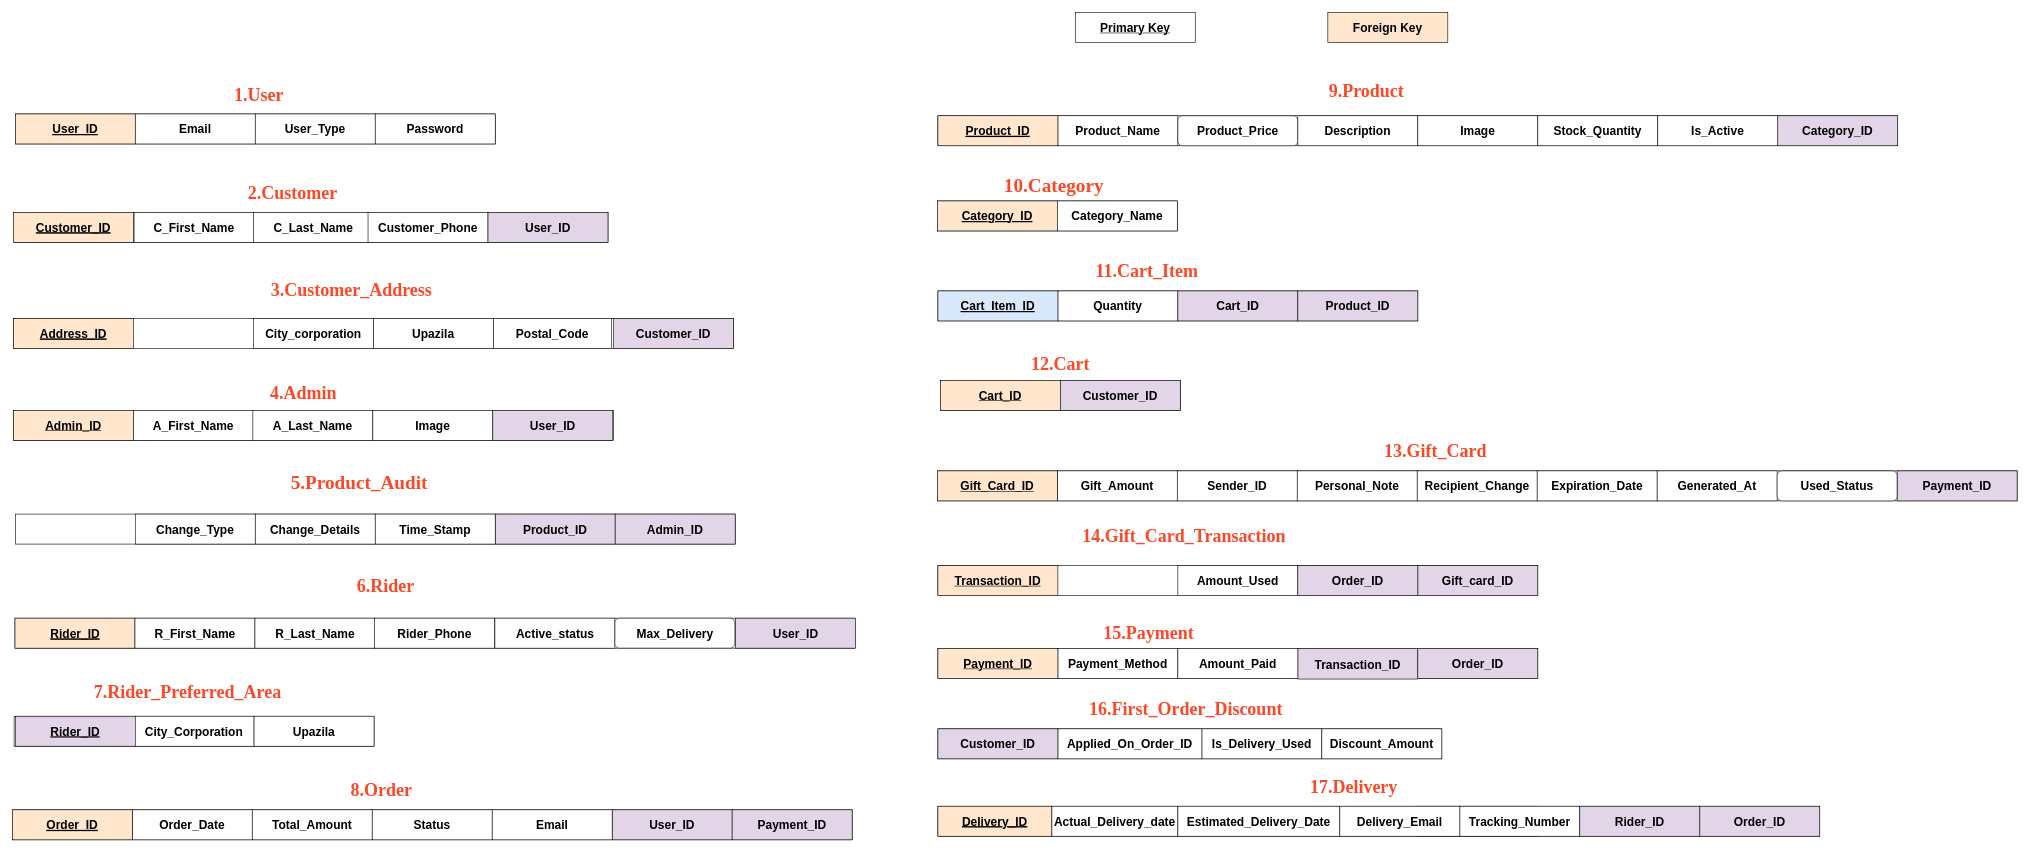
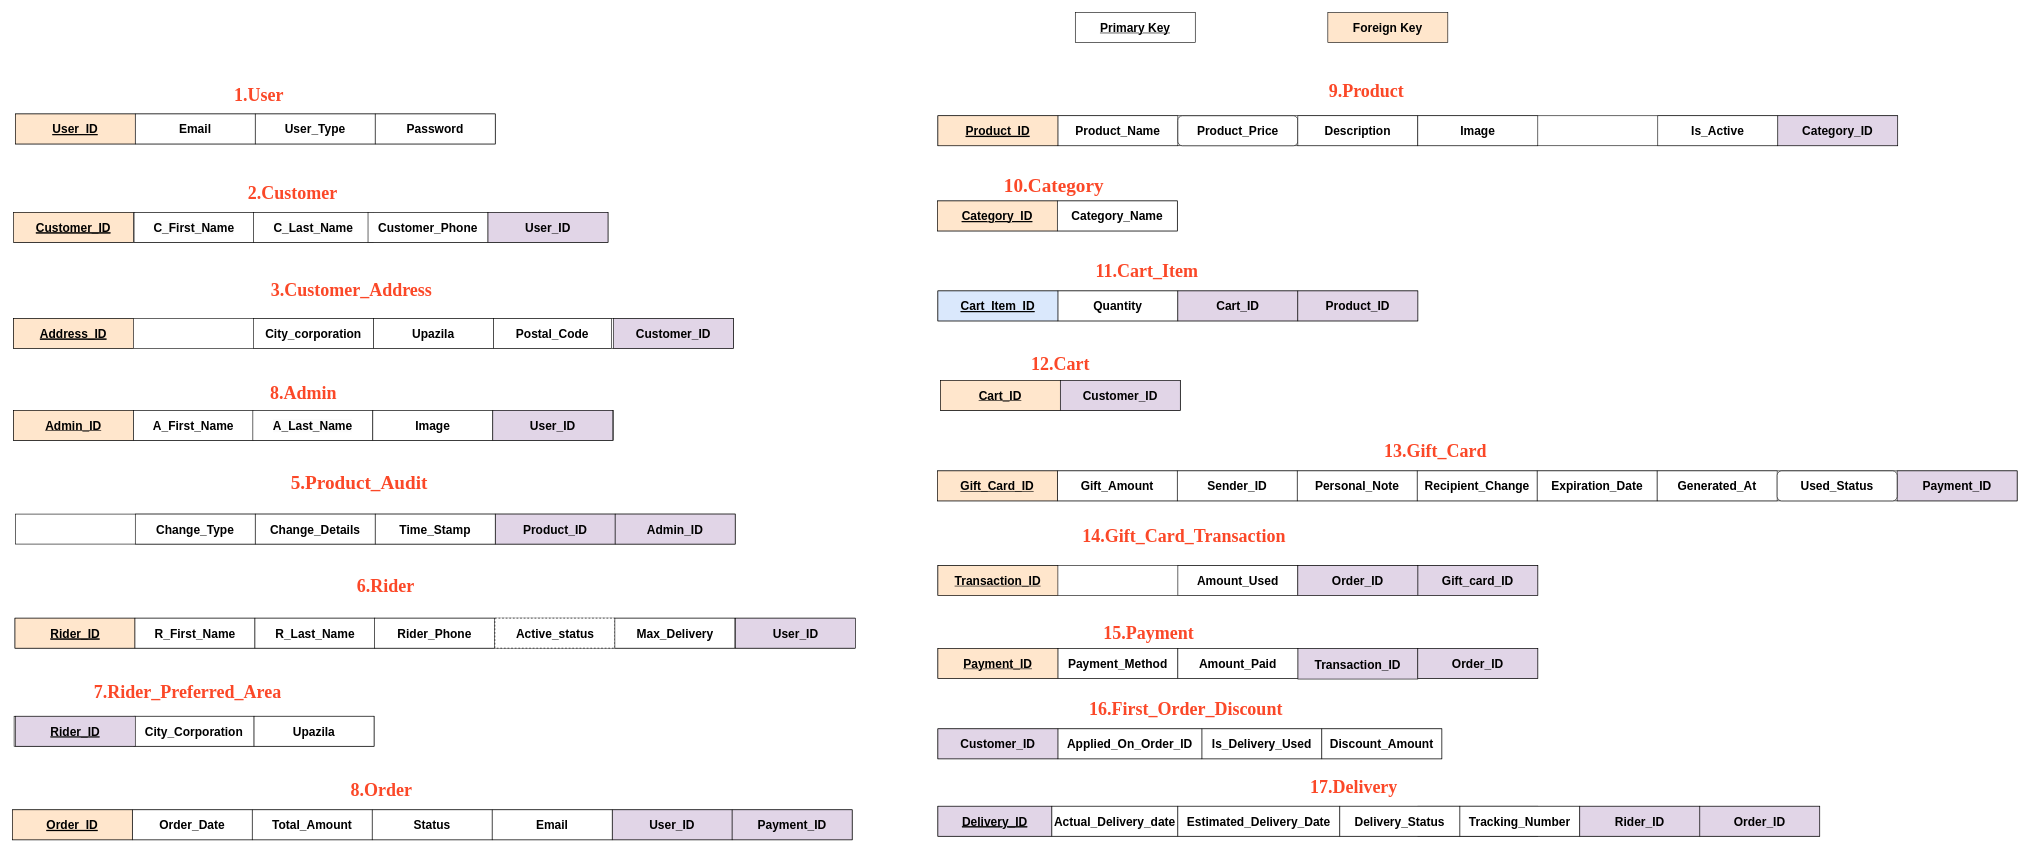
node "Stock_Quantity": removed
node "4.Admin": label "4.Admin" -> "8.Admin"
node "Active_status": style solid -> dashed
node "Max_Delivery": shape rounded rectangle -> rectangle
node "Delivery_ID": fillcolor #ffe6cc -> #e1d5e7
node "Delivery_Email": label "Delivery_Email" -> "Delivery_Status"
